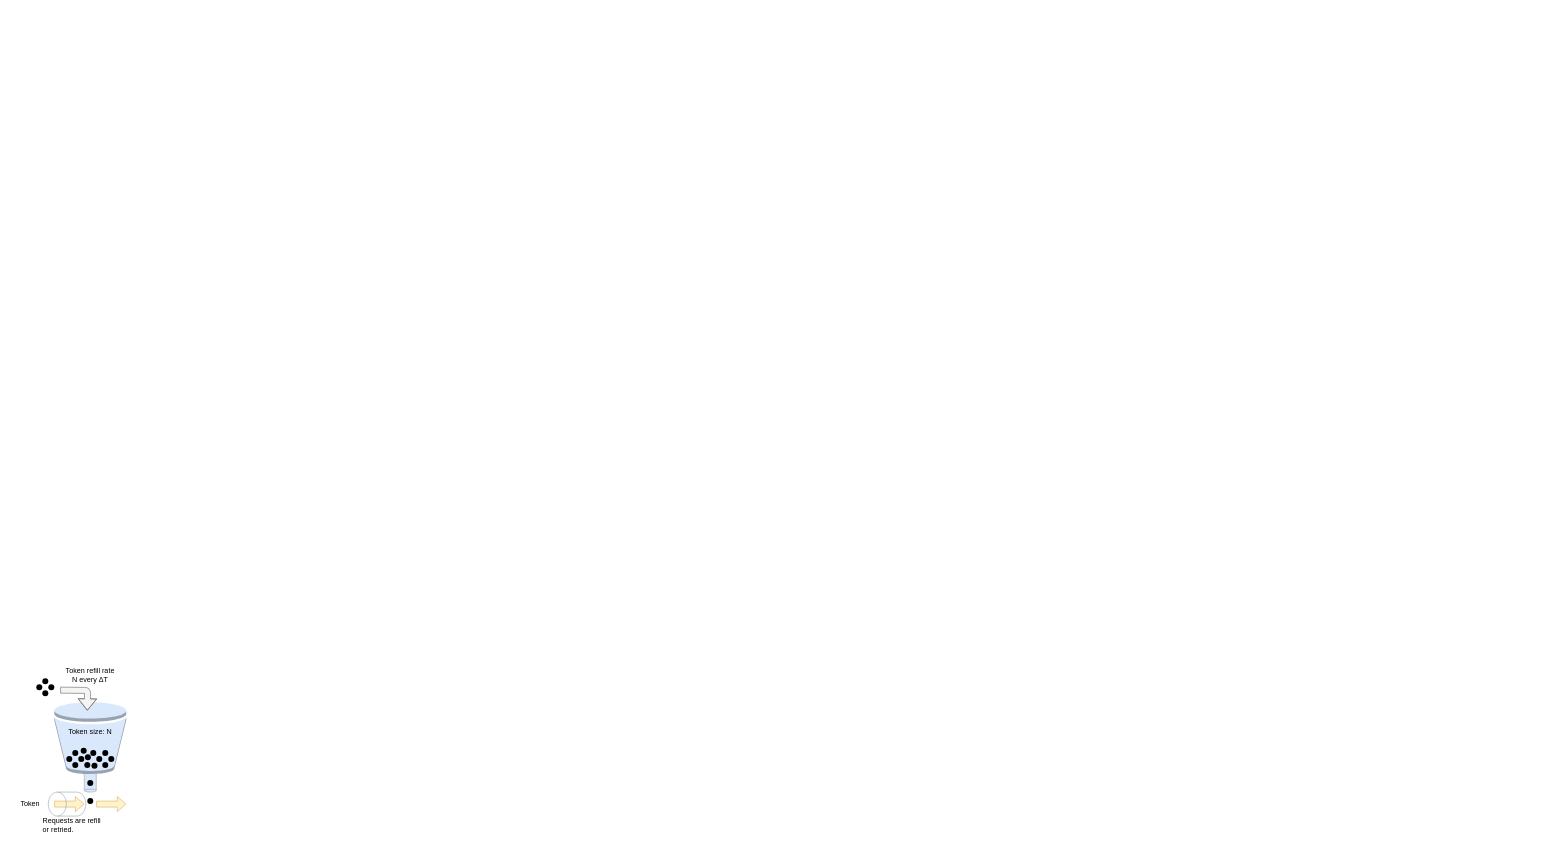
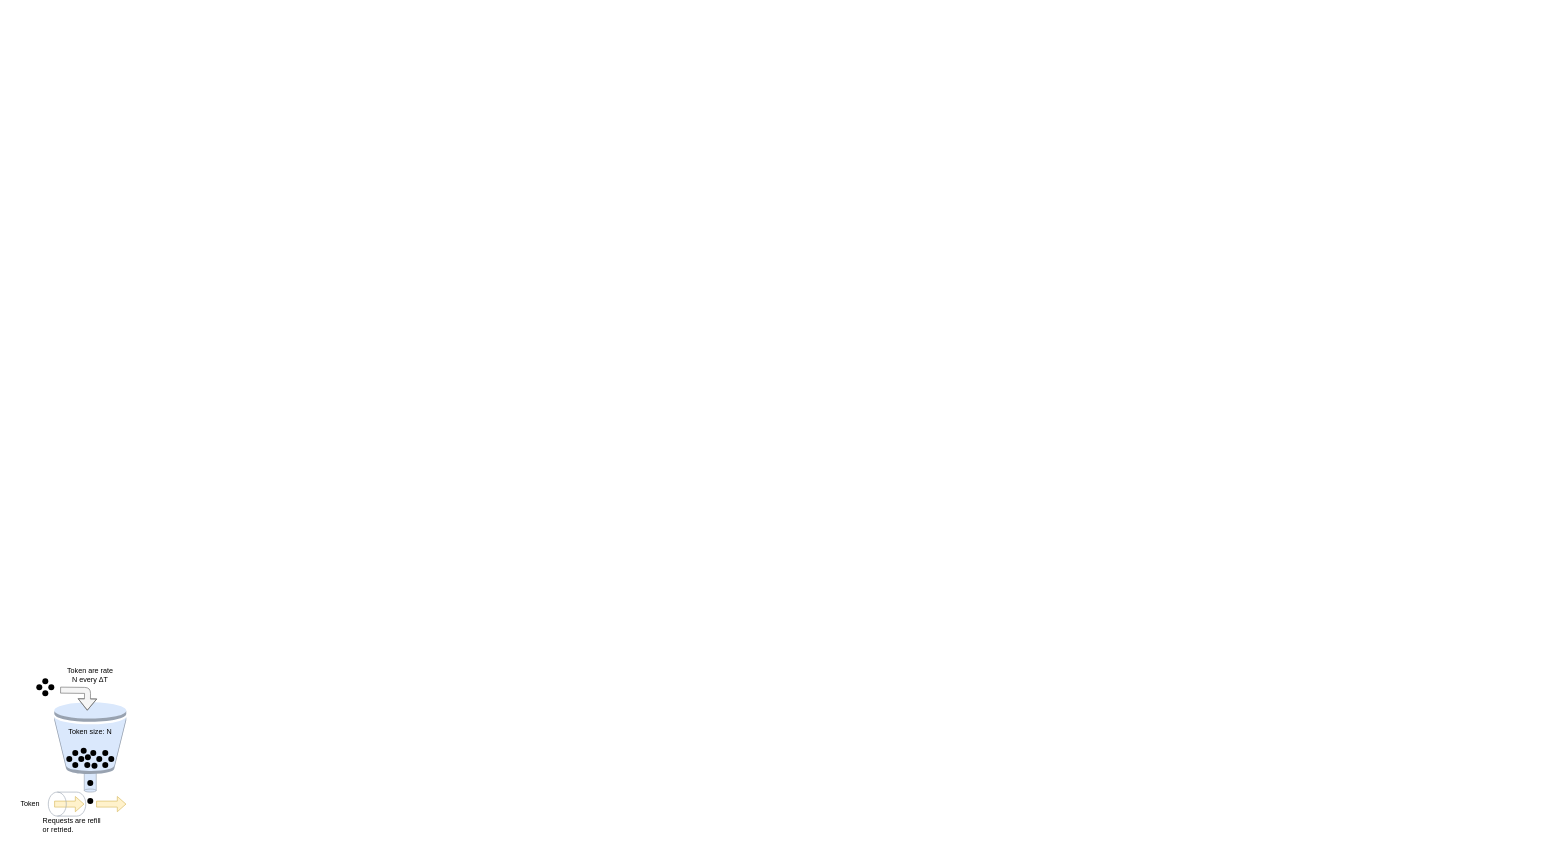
node "Token refill rate N every ΔT": label "Token refill rate N every ΔT" -> "Token are rate N every ΔT"
